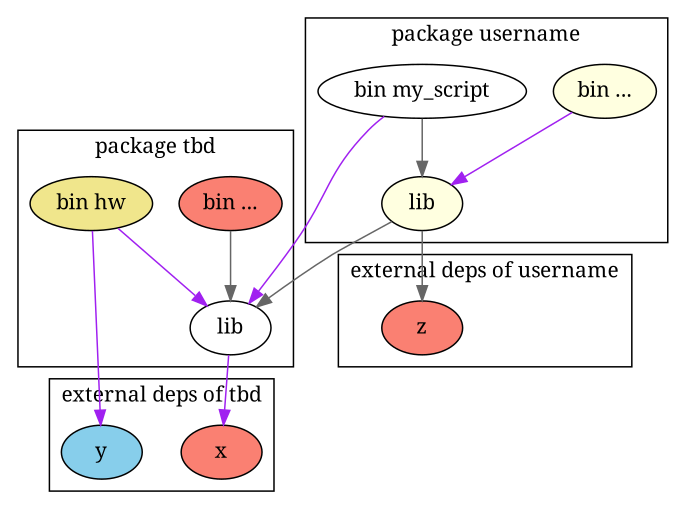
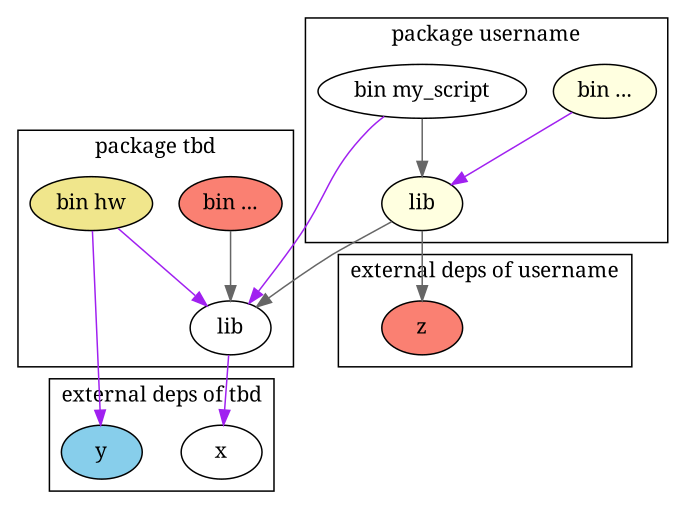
node "x": fillcolor salmon -> white
